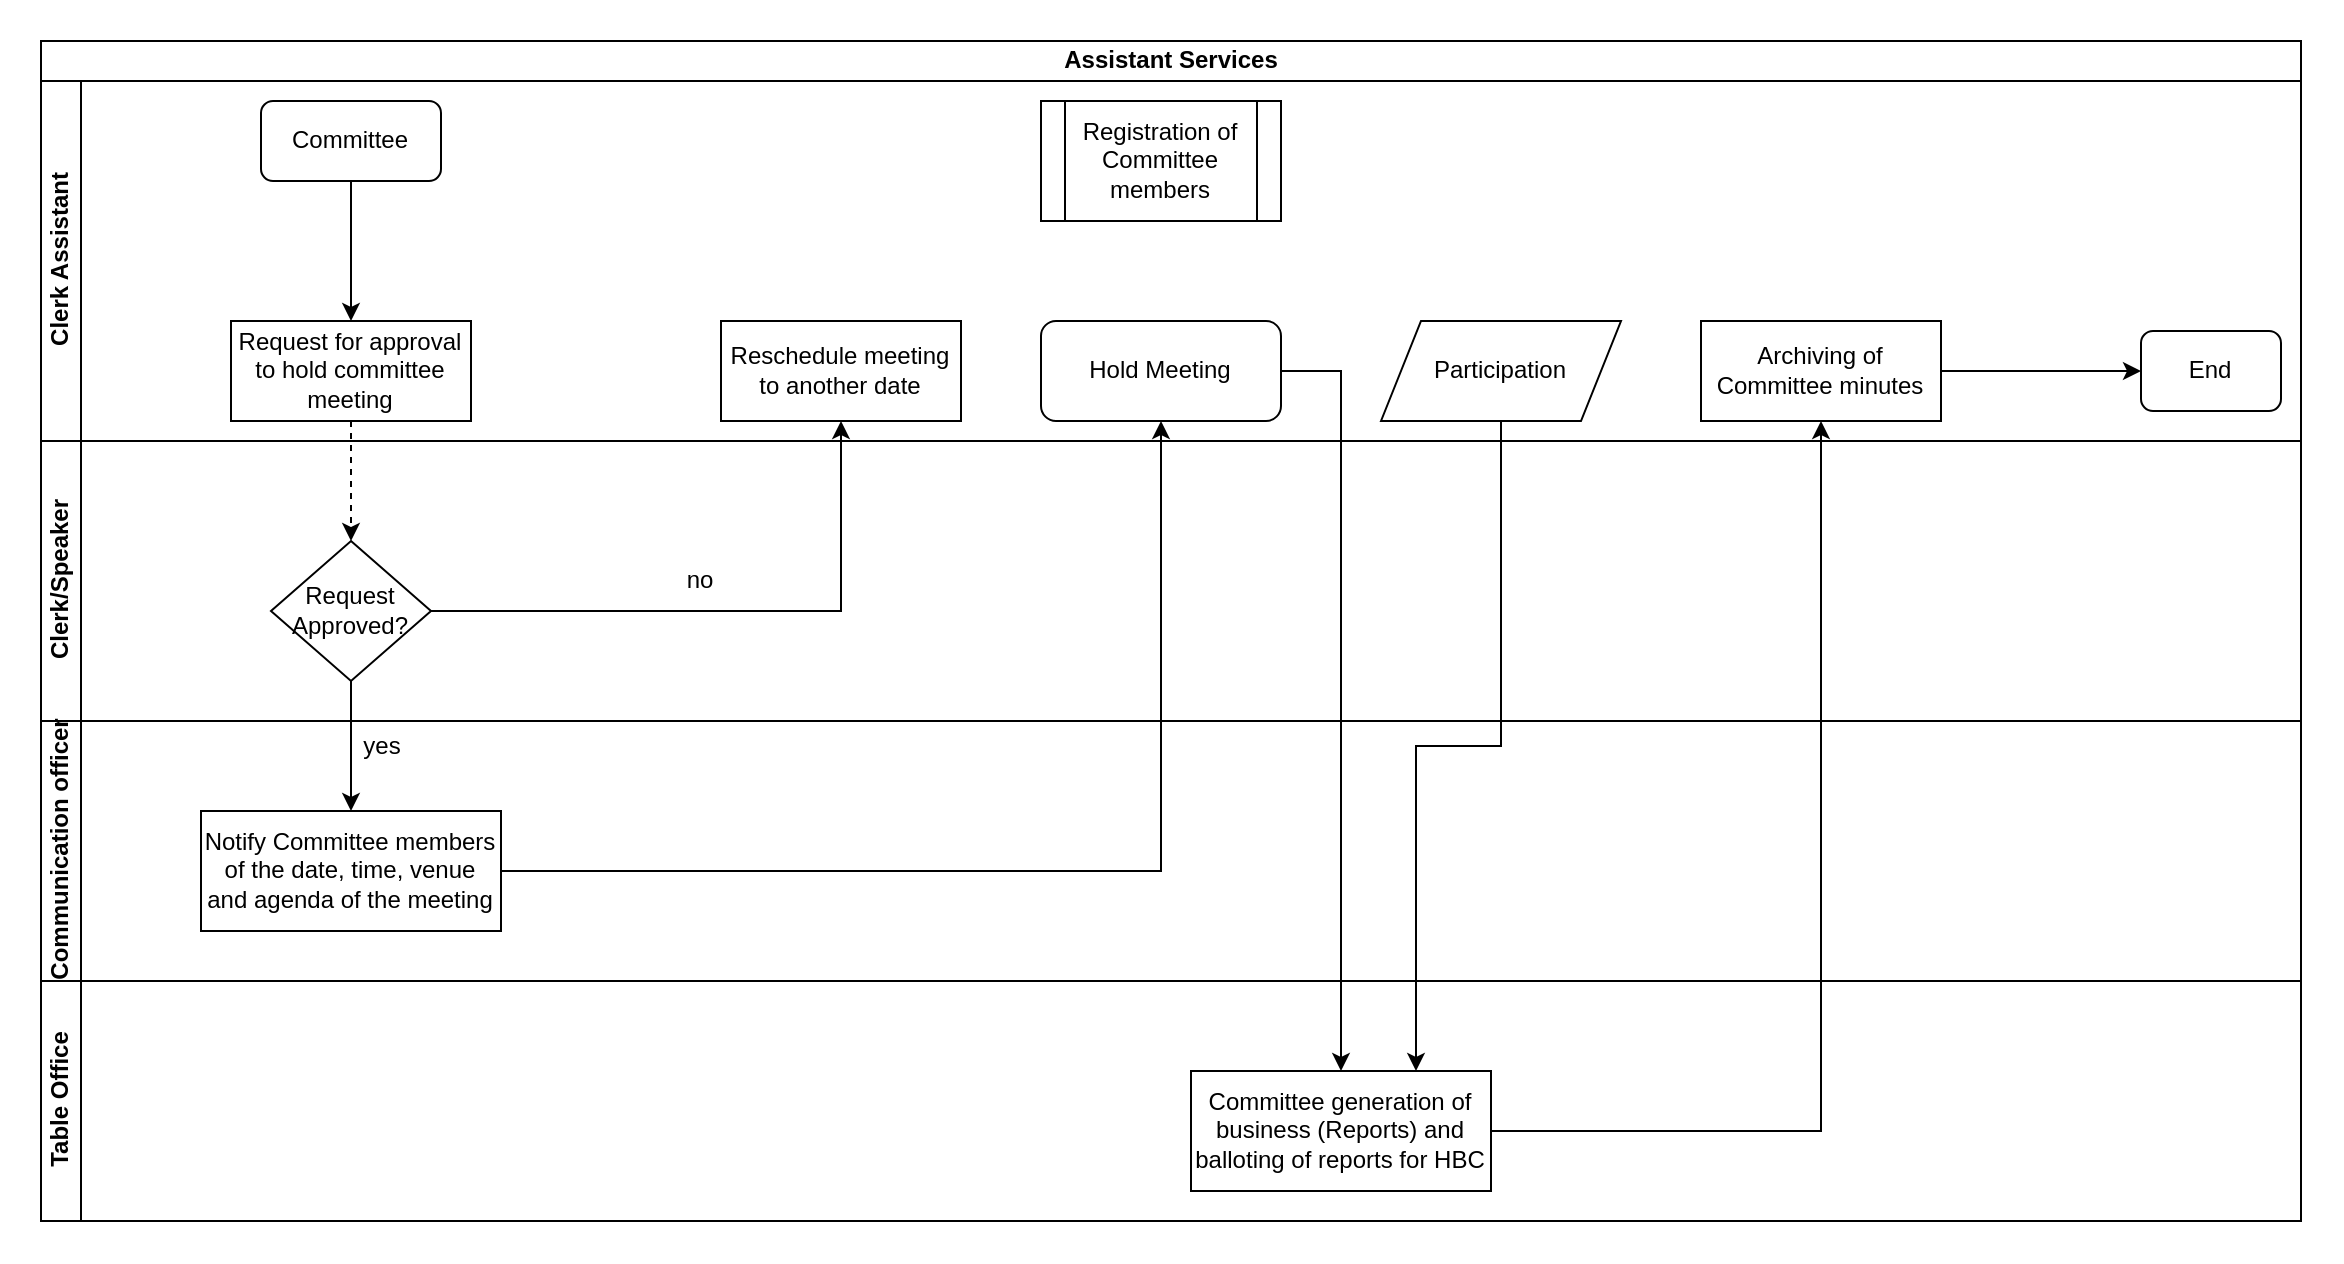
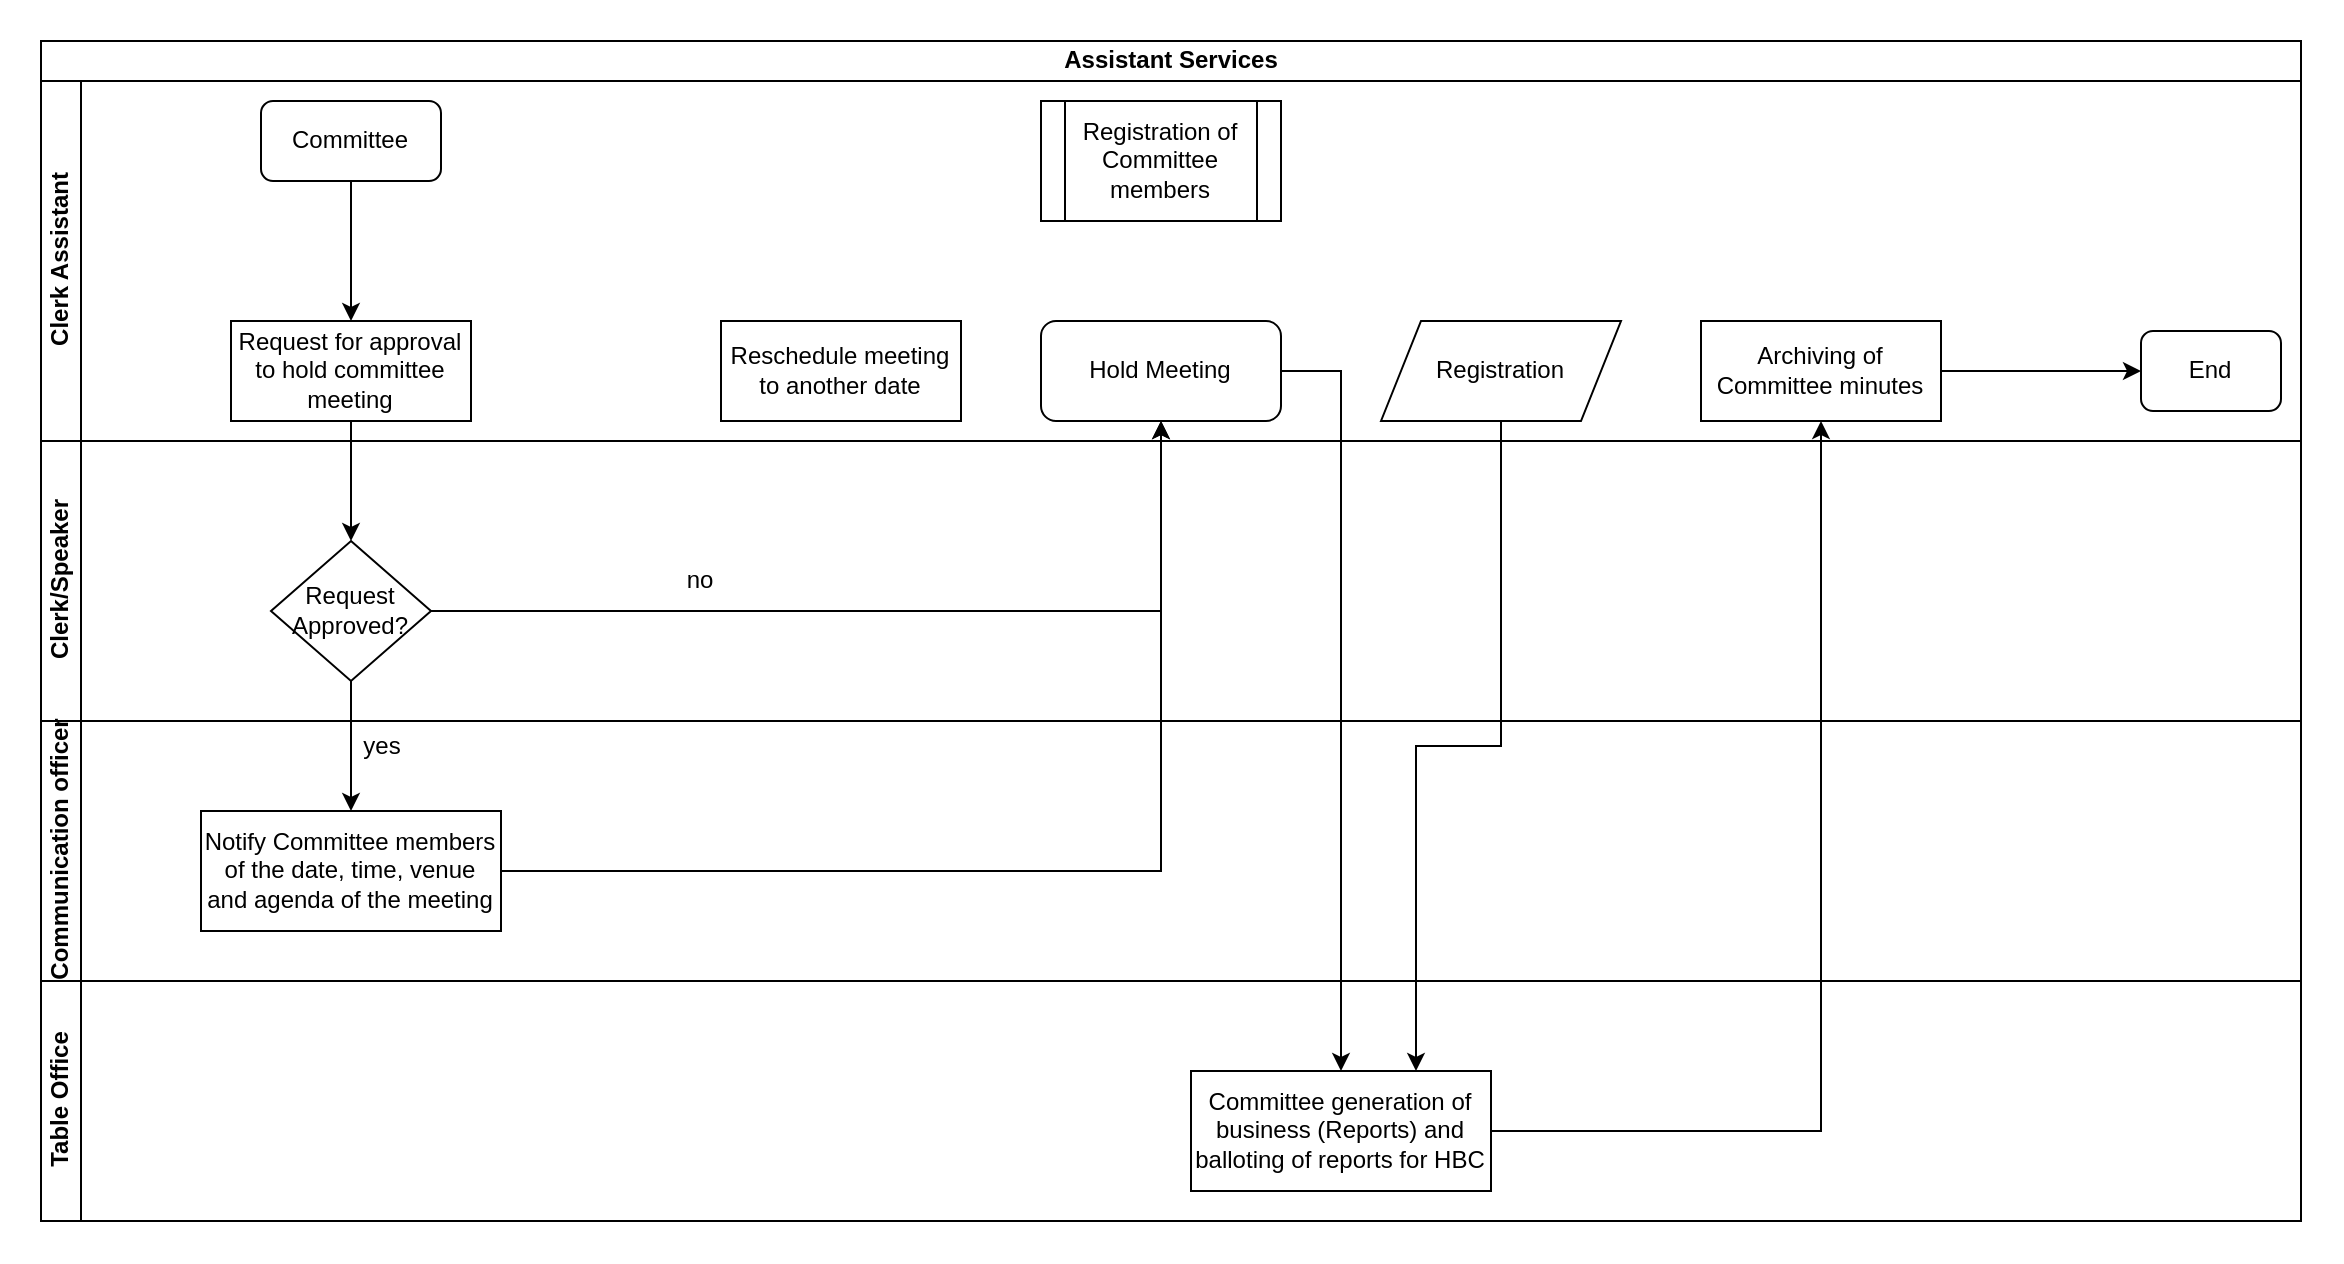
node "Participation": label "Participation" -> "Registration"
edge "Request for approval to hold committee meeting" -> "Request Approved?": style dashed -> solid
edge "Request Approved?" -> "Reschedule meeting to another date": now "Request Approved?" -> "Hold Meeting"
